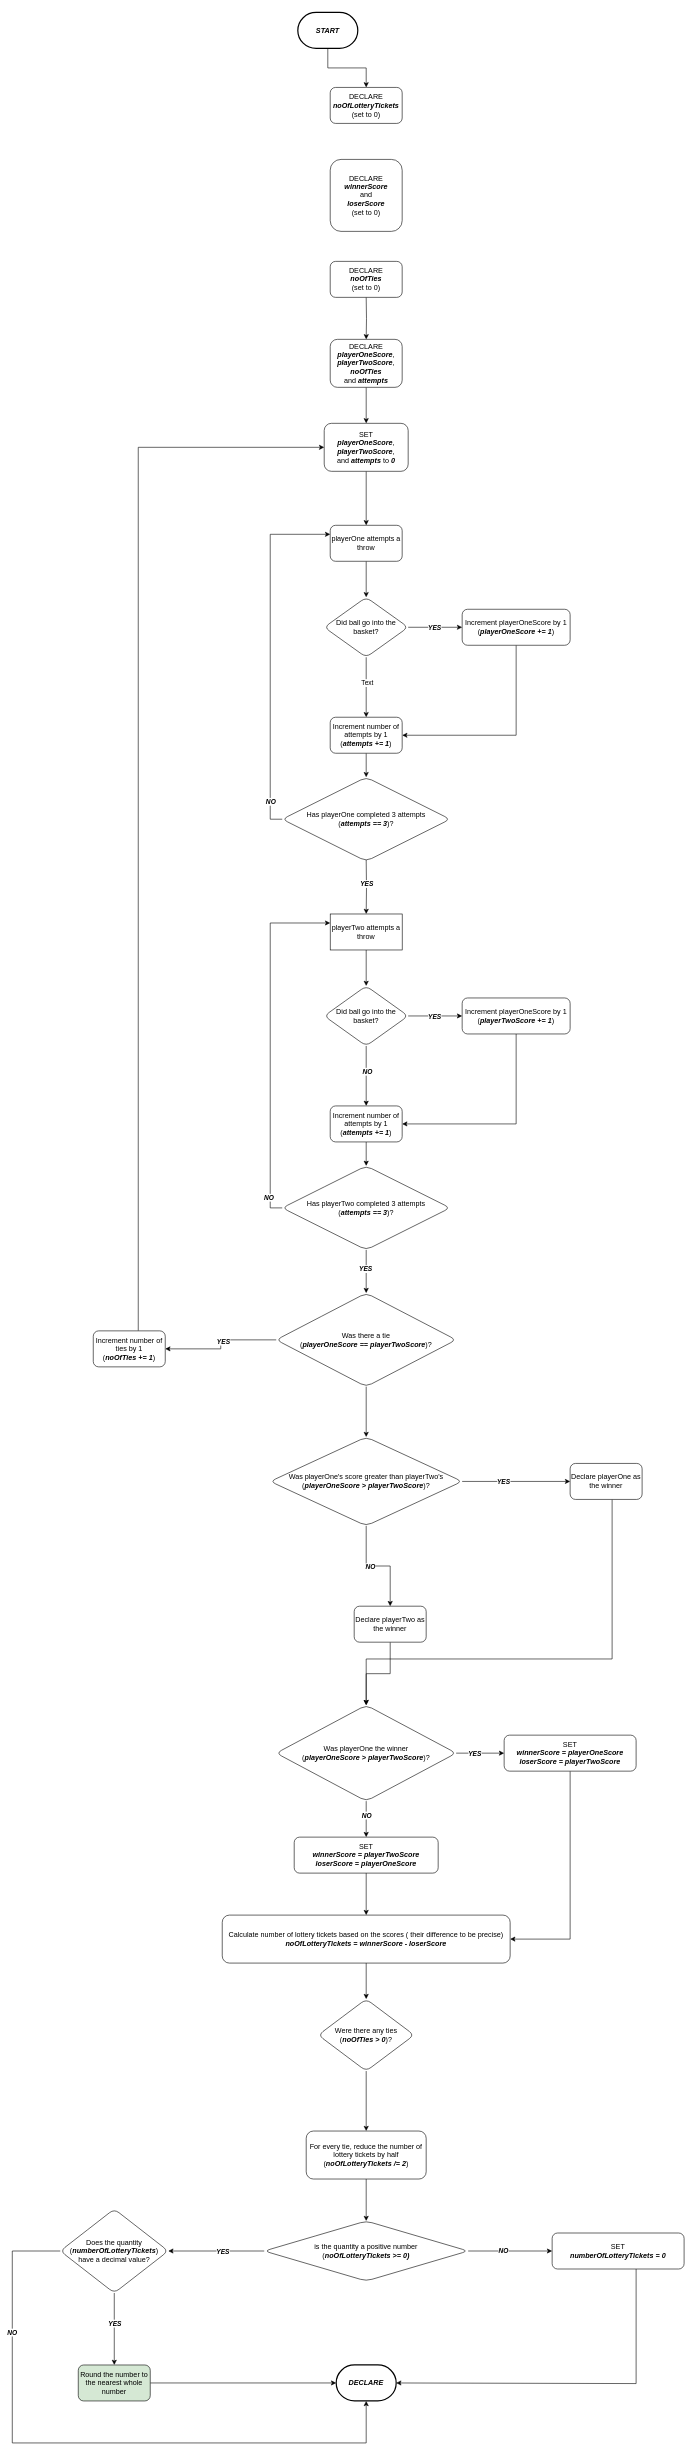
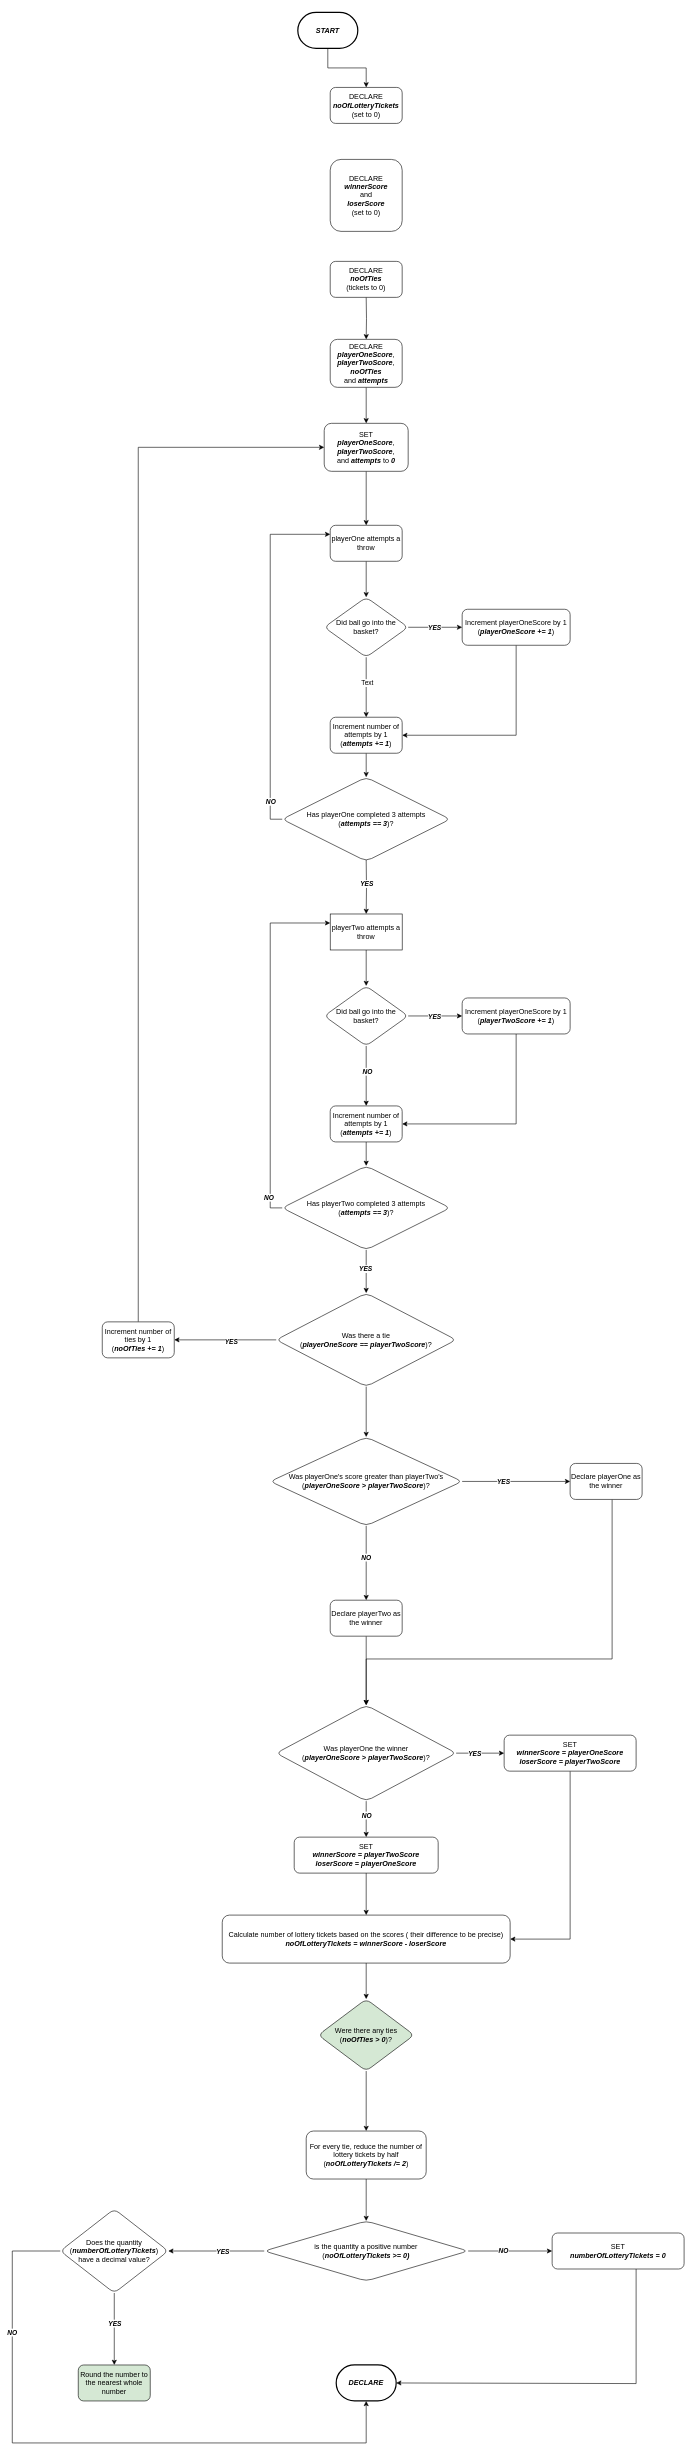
node "DECLARE noOfTies (set to 0)": label "DECLARE noOfTies (set to 0)" -> "DECLARE noOfTies (tickets to 0)"
node "Increment number of ties by 1 (noOfTies += 1)": moved (129, 1349) -> (138, 1340)
node "Declare playerTwo as the winner": moved (390, 1625) -> (366, 1619)
node "Were there any ties (noOfTies > 0)?": fillcolor #ffffff -> #d5e8d4
edge "Round the number to the nearest whole number" -> "DECLARE": removed
